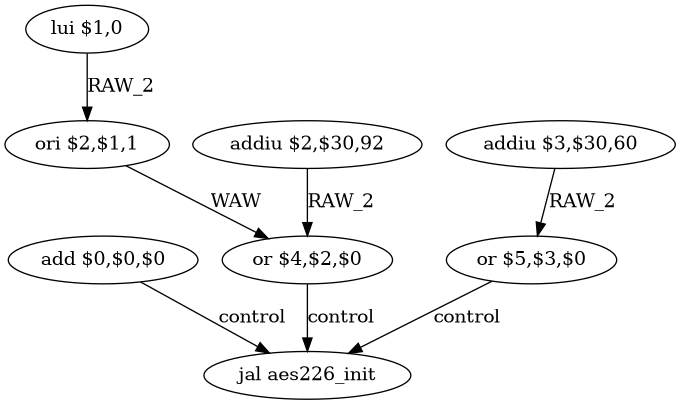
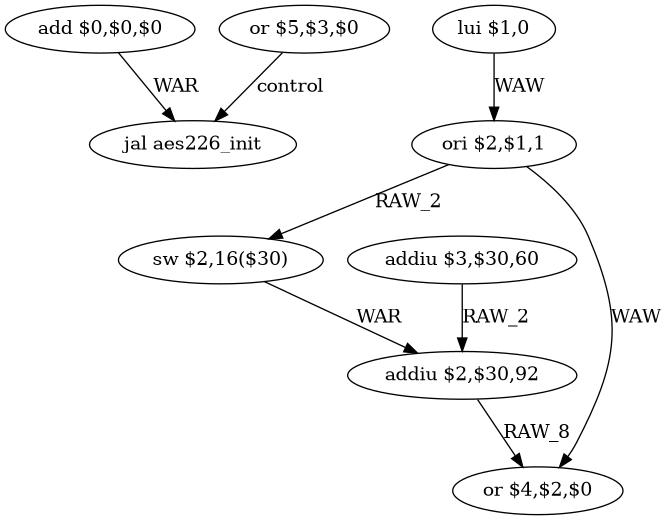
edge "lui $1,0" -> "ori $2,$1,1": label "RAW_2" -> "WAW"
edge "addiu $3,$30,60" -> "or $5,$3,$0": now "addiu $3,$30,60" -> "addiu $2,$30,92"
edge "addiu $2,$30,92" -> "or $4,$2,$0": label "RAW_2" -> "RAW_8"
node "sw $2,16($30)": added
edge "or $4,$2,$0" -> "jal aes226_init": removed, label "control"
edge "add $0,$0,$0" -> "jal aes226_init": label "control" -> "WAR"
